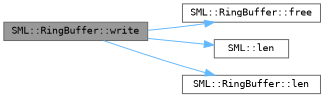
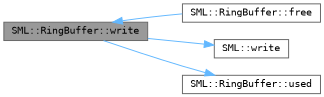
edge "SML::RingBuffer::write" -> "SML::RingBuffer::free": reversed
node "SML::len": label "SML::len" -> "SML::write"
node "SML::RingBuffer::len": label "SML::RingBuffer::len" -> "SML::RingBuffer::used"
